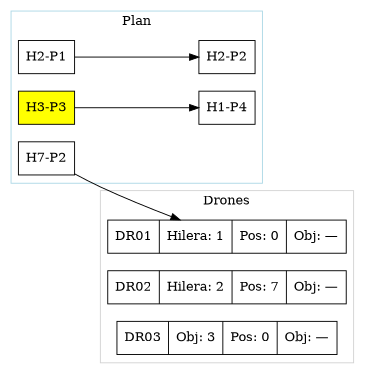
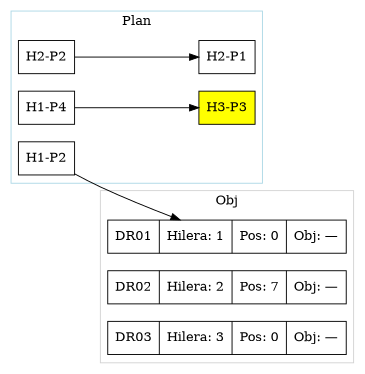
edge "H2-P1" -> "H2-P2": reversed
edge "H3-P3" -> "H1-P4": reversed
node "H7-P2": label "H7-P2" -> "H1-P2"
cluster "Drones": label "Drones" -> "Obj"
node "DR03": text "Obj: 3" -> "Hilera: 3"
